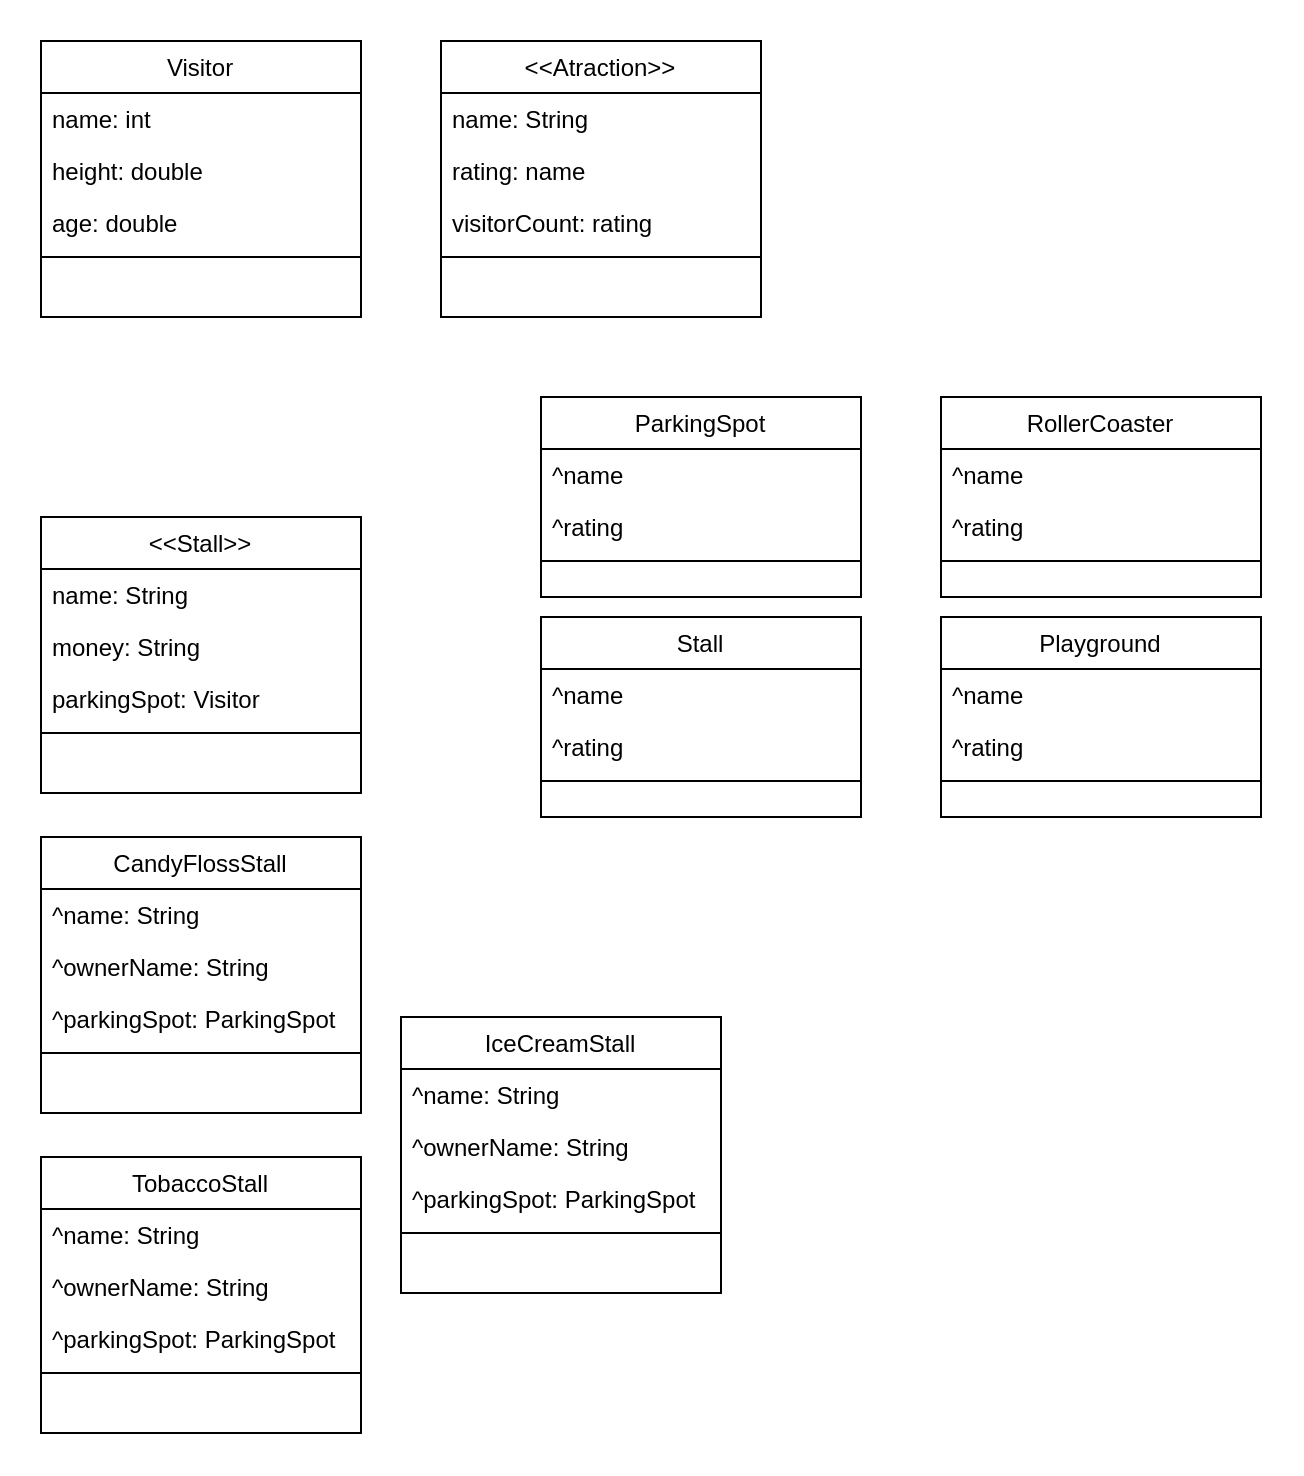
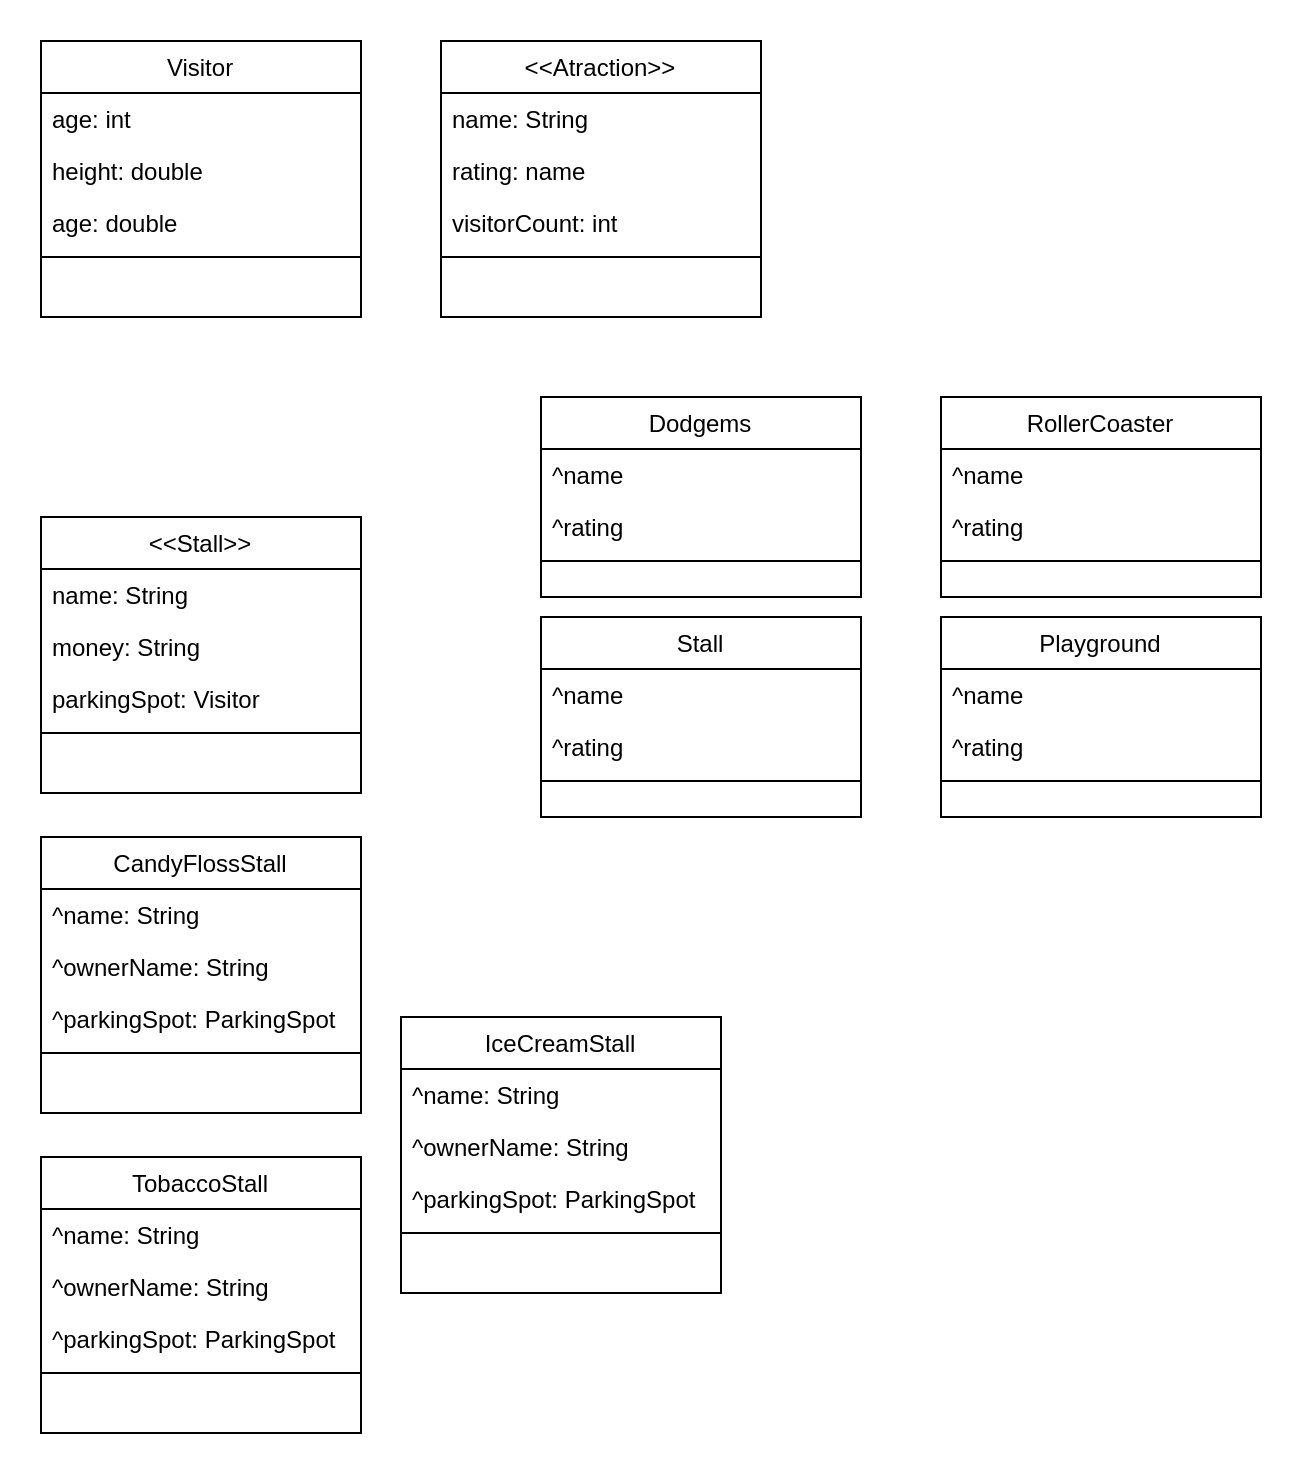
node "name: int": label "name: int" -> "age: int"
node "visitorCount: rating": label "visitorCount: rating" -> "visitorCount: int"
node "ParkingSpot": label "ParkingSpot" -> "Dodgems"
